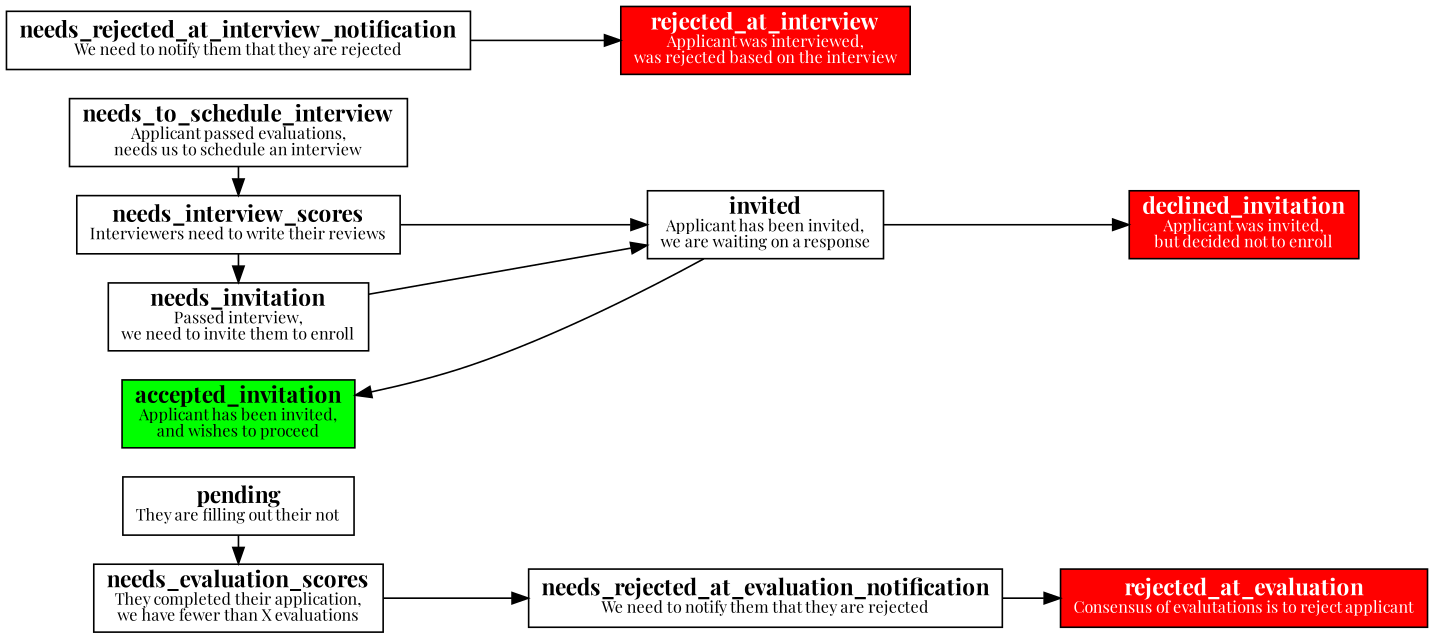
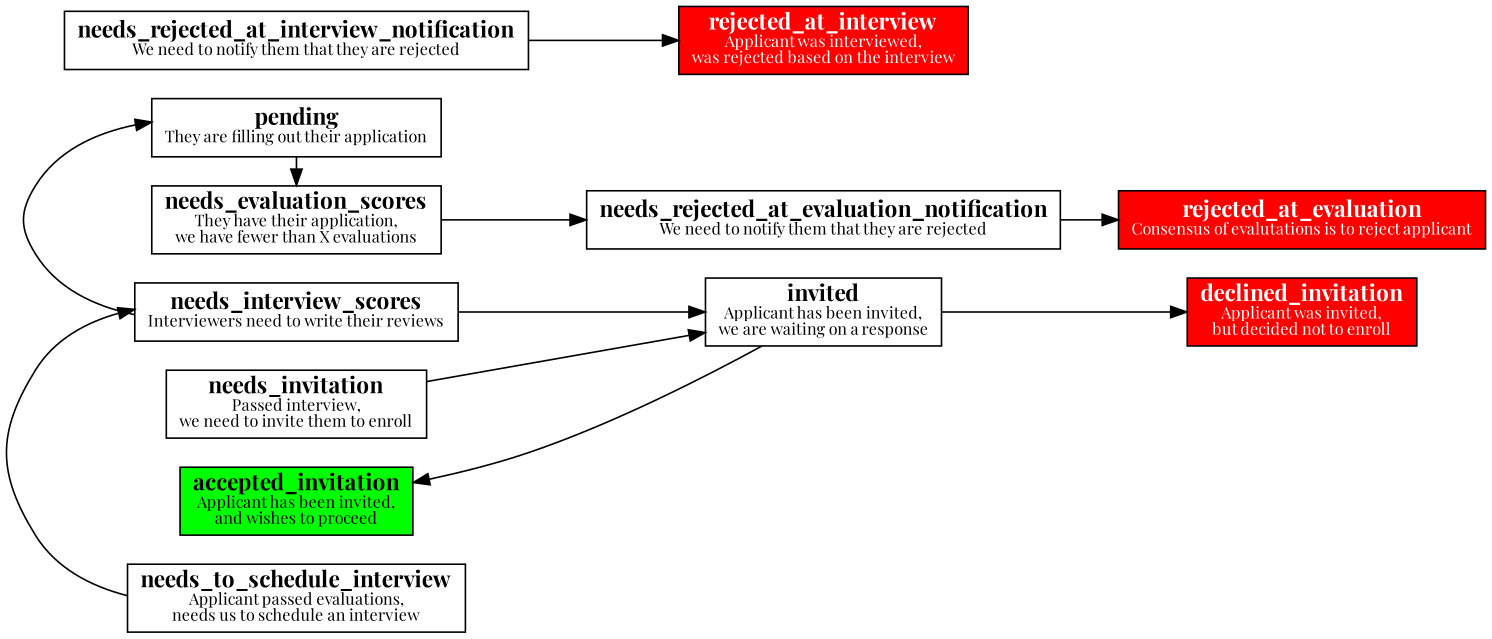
edge "needs_interview_scores" -> "needs_invitation": now "needs_interview_scores" -> "pending"
node "pending": text "They are filling out their not" -> "They are filling out their application"
node "needs_evaluation_scores": text "They completed their application," -> "They have their application,"
